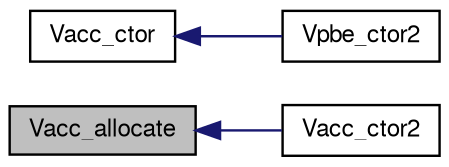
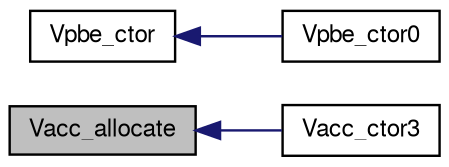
node "Vacc_ctor": label "Vacc_ctor" -> "Vpbe_ctor"
node "Vpbe_ctor2": label "Vpbe_ctor2" -> "Vpbe_ctor0"
node "Vacc_ctor2": label "Vacc_ctor2" -> "Vacc_ctor3"
